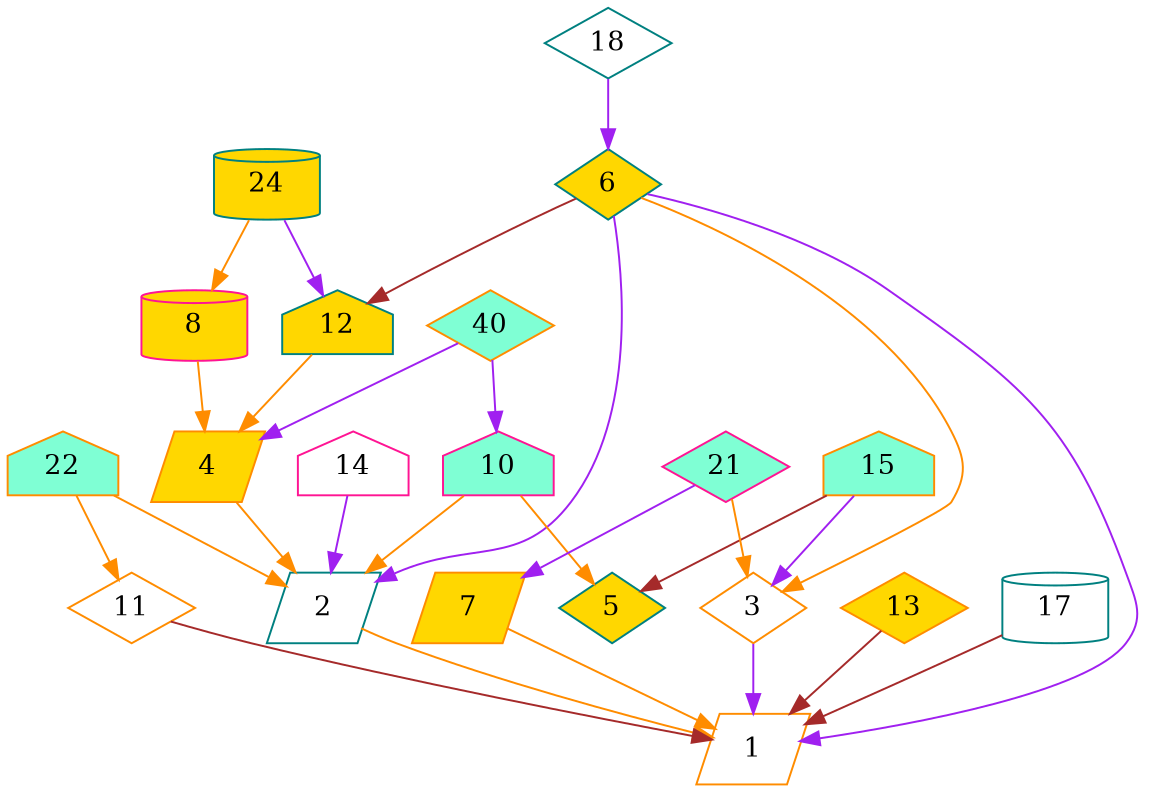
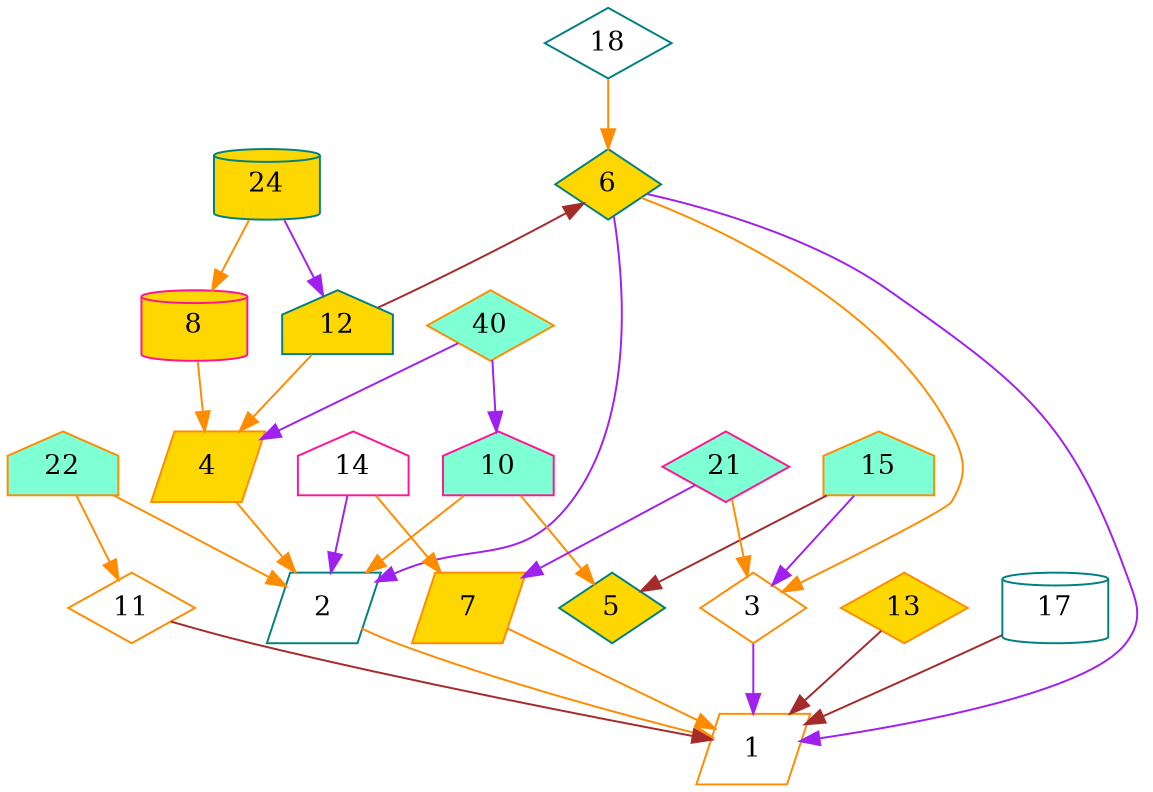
edge "18" -> "6": color purple -> darkorange
edge "6" -> "12": reversed
edge "14" -> "7": added
